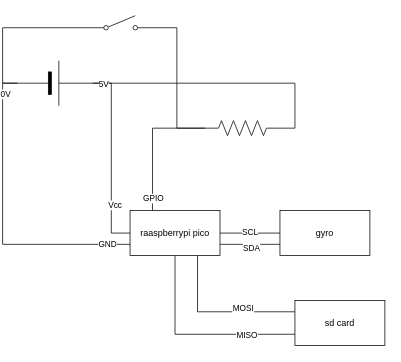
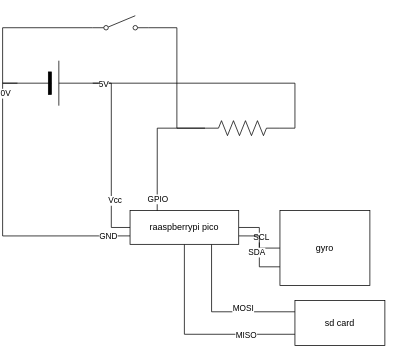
node "raaspberrypi pico": size 90x45 -> 109x34
node "gyro": size 90x45 -> 90x75
